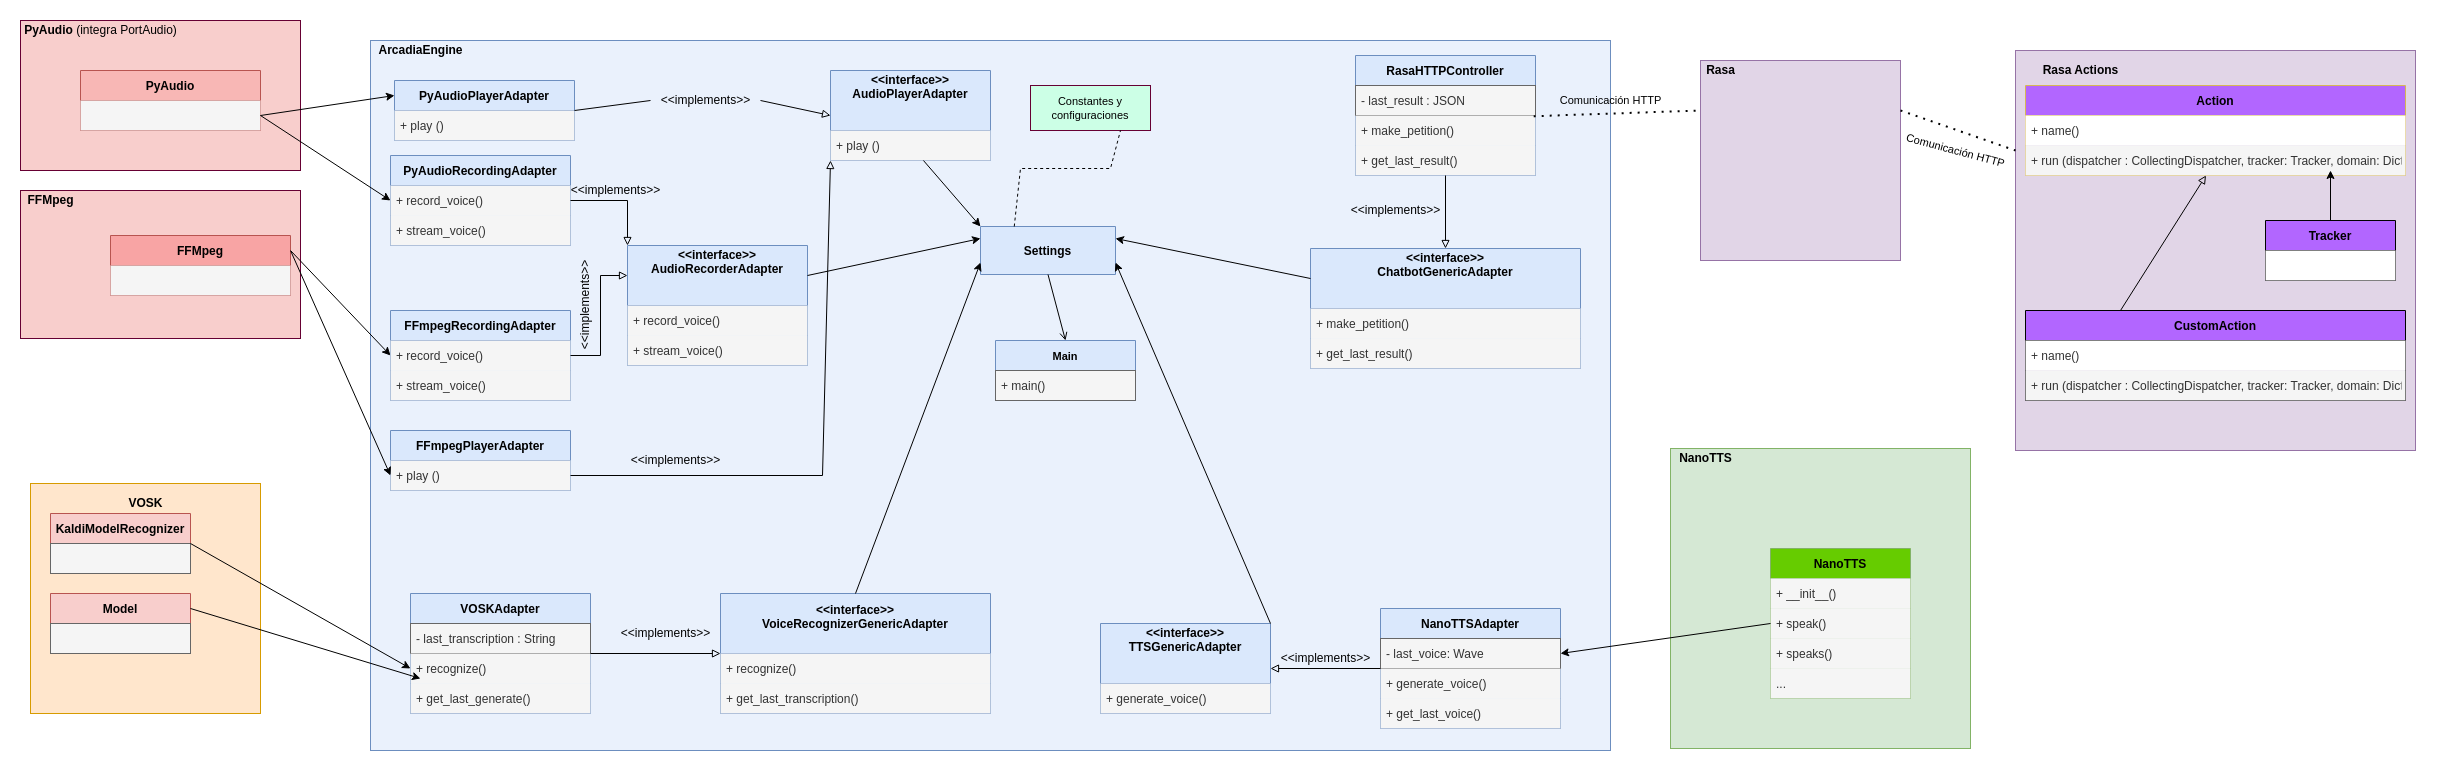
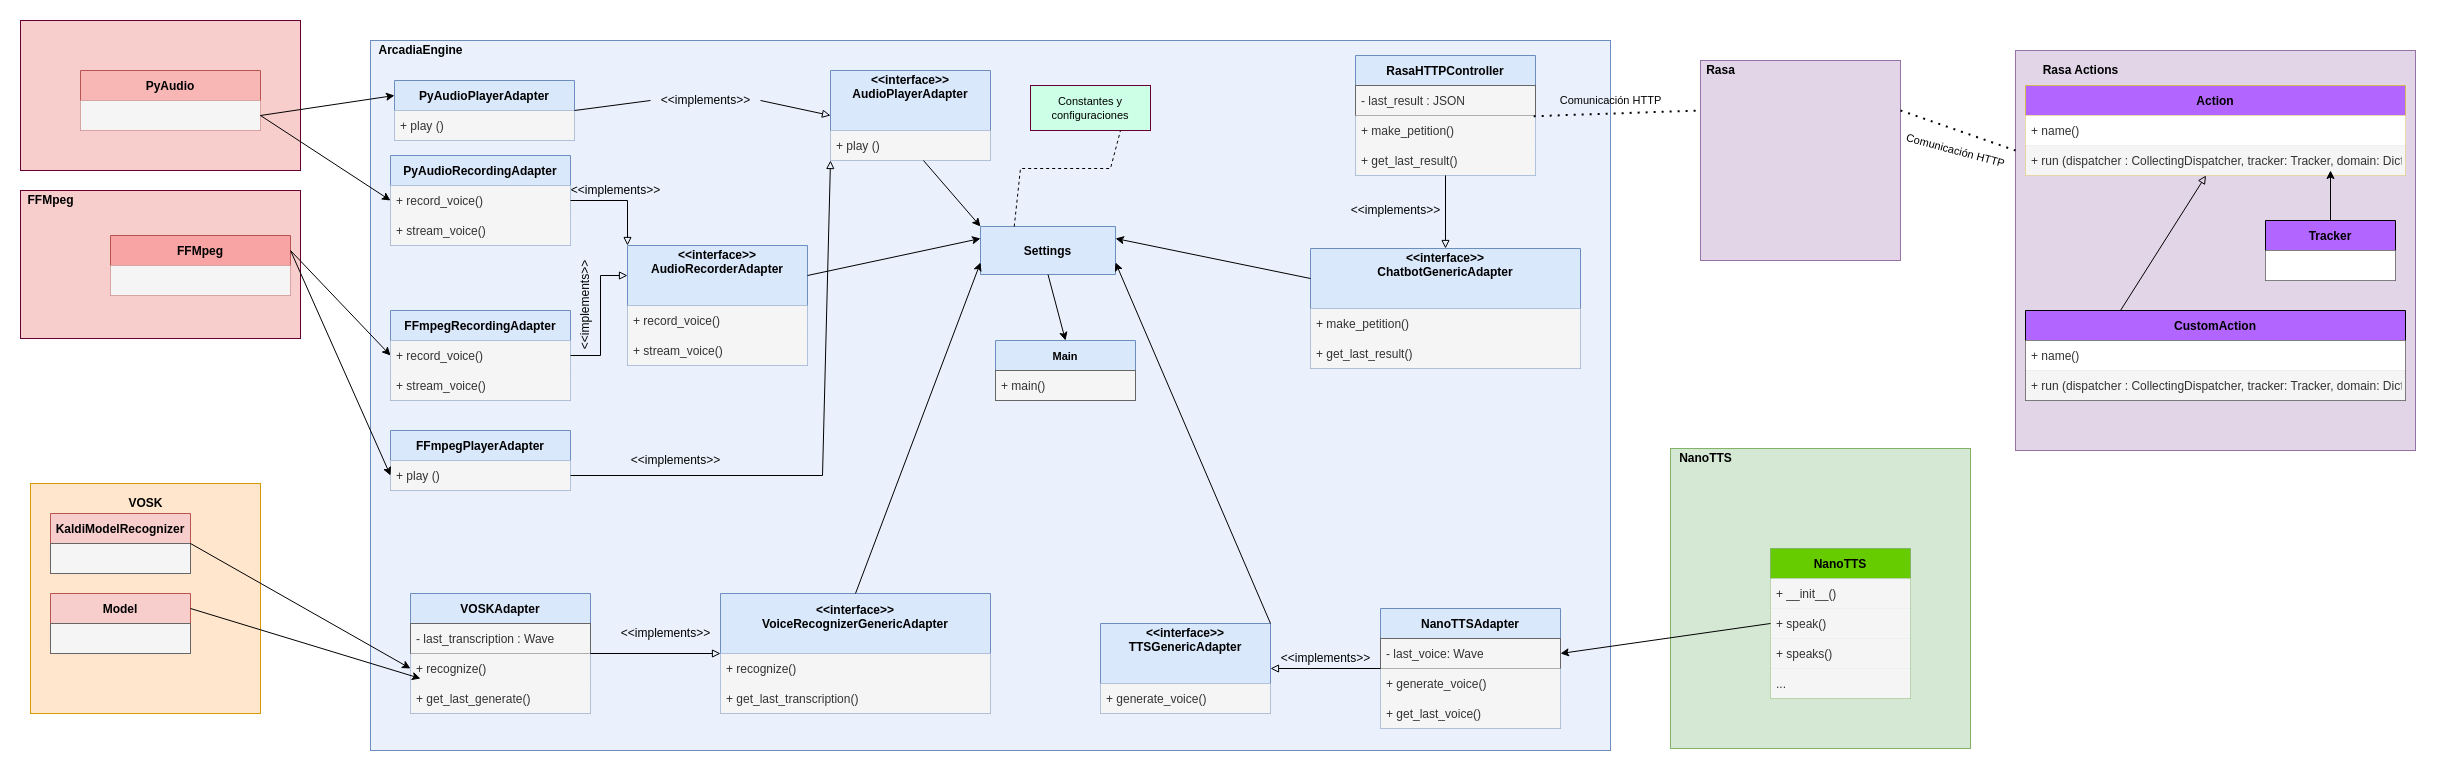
node "PyAudio (integra PortAudio)": removed
edge "Settings" -> "Main": arrowhead open -> classic
node "- last_transcription : String": label "- last_transcription : String" -> "- last_transcription : Wave"
